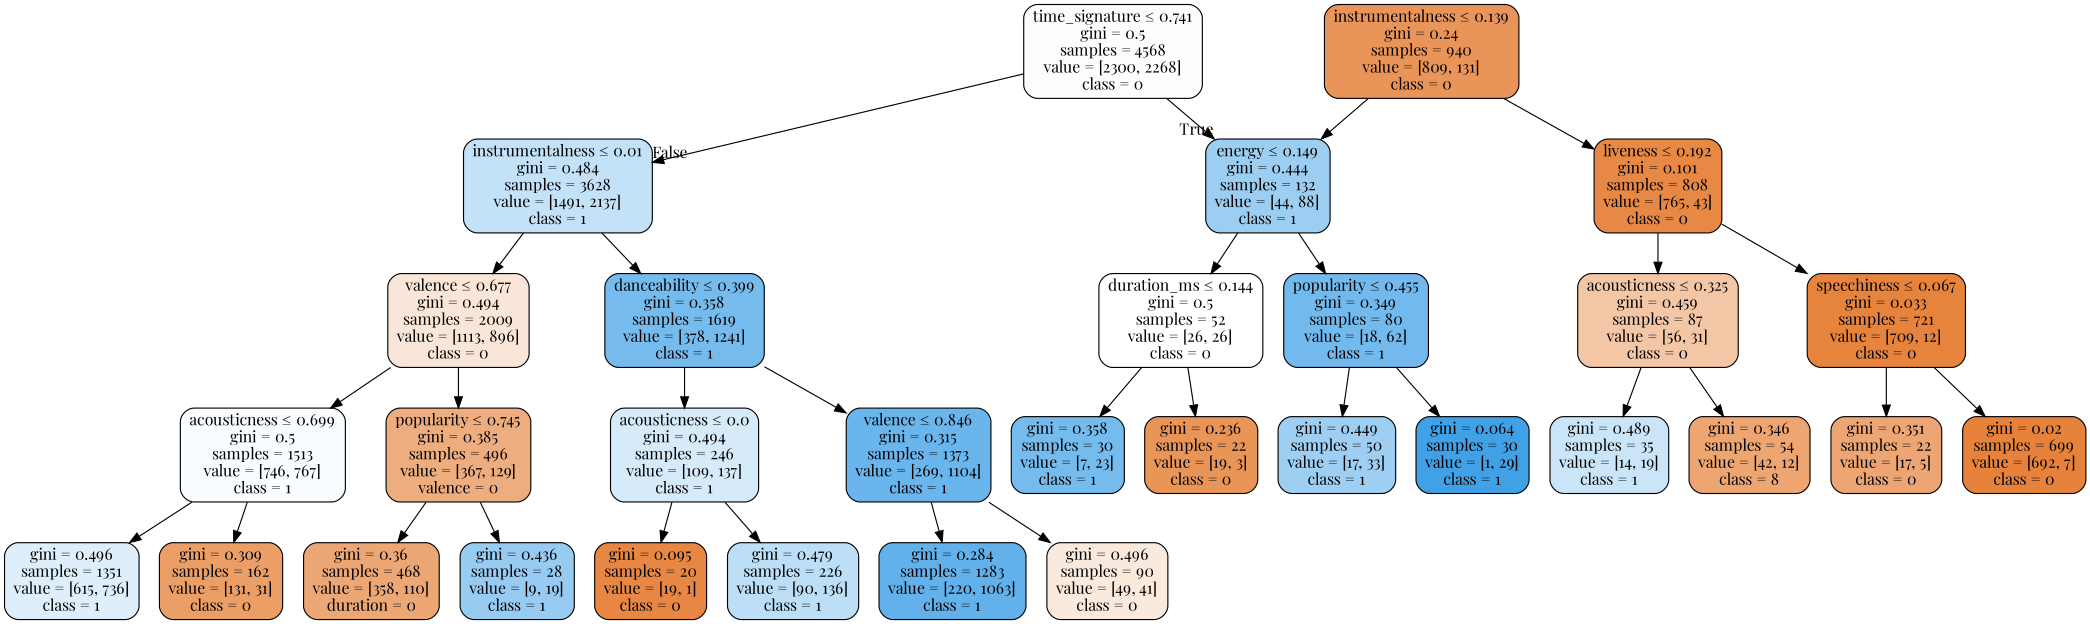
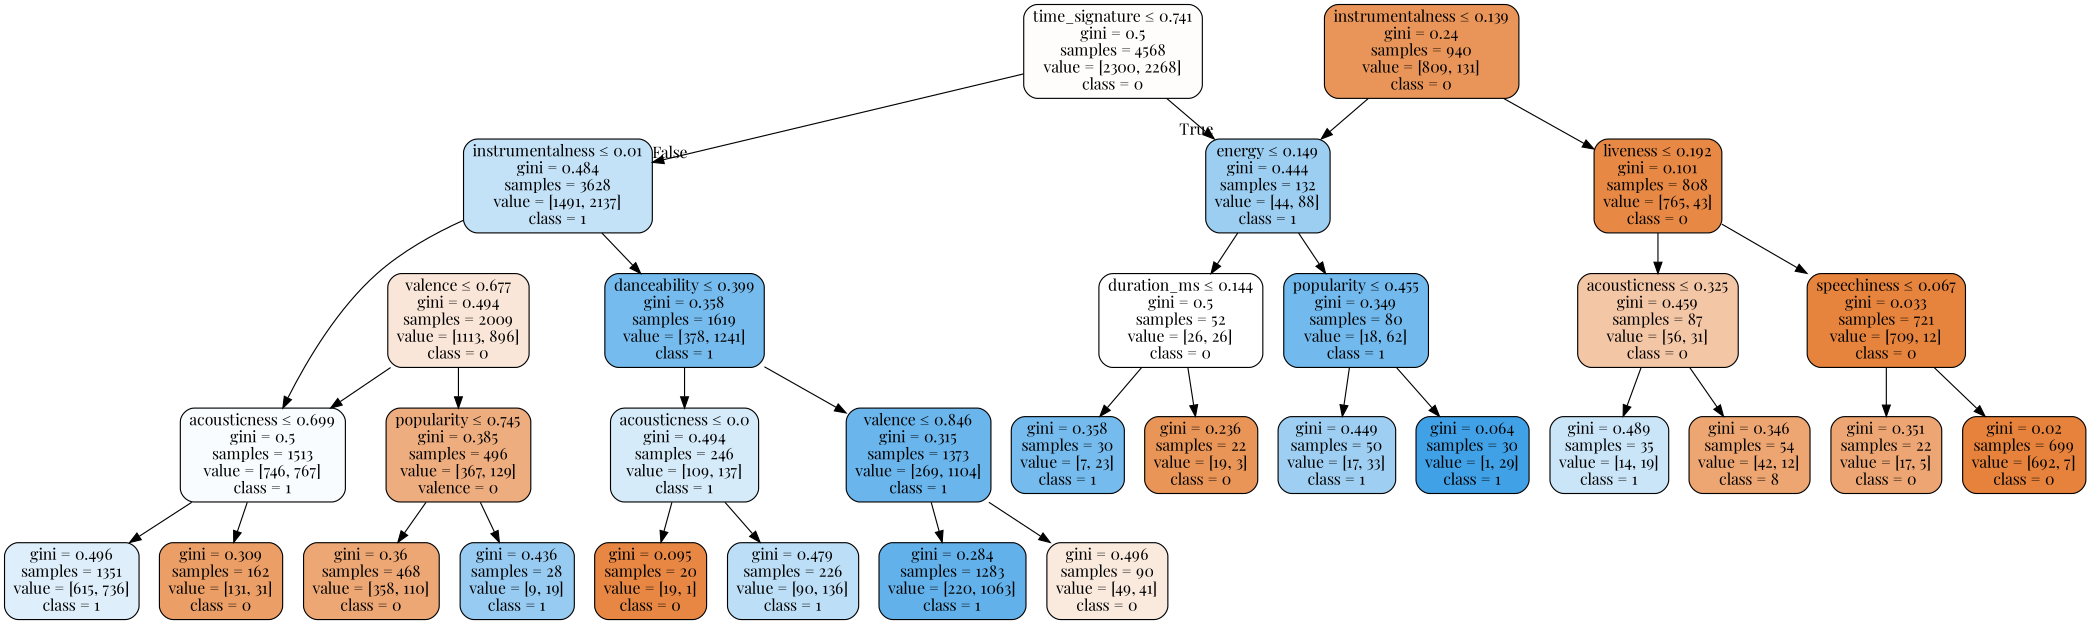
edge "instrumentalness ≤ 0.01" -> "valence ≤ 0.677": now "instrumentalness ≤ 0.01" -> "acousticness ≤ 0.699"
node "gini = 0.36": text "duration = 0" -> "class = 0"
